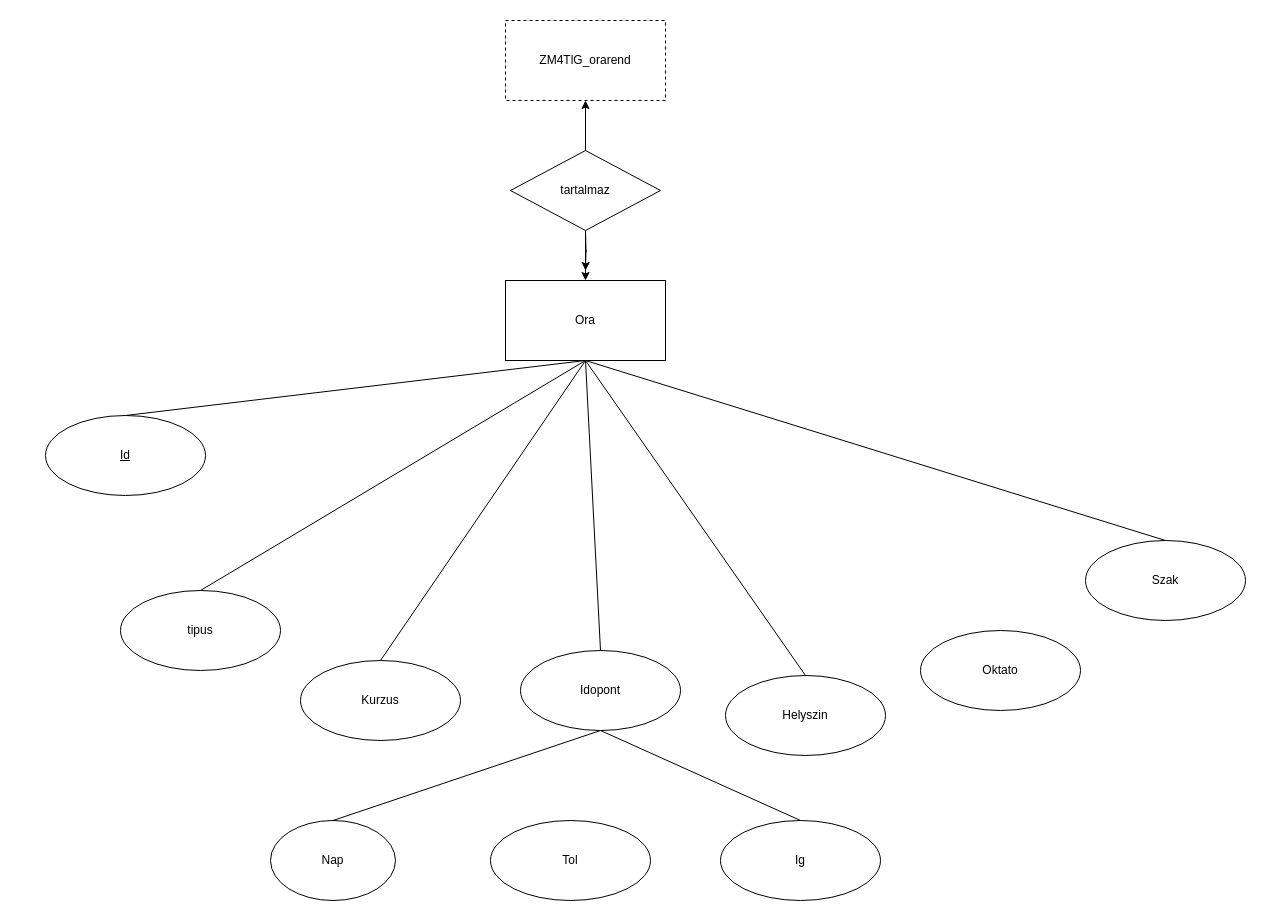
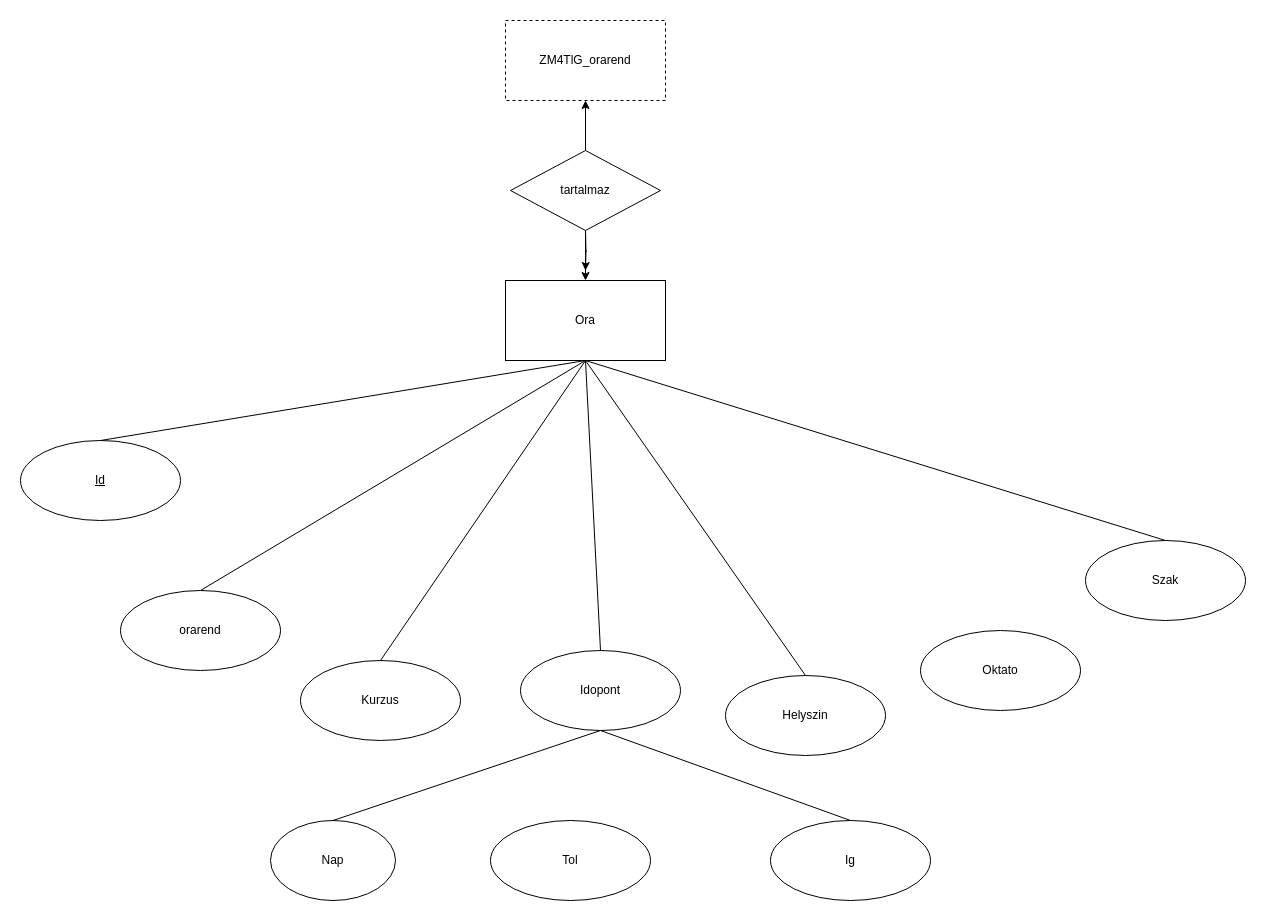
node "Id": moved (126, 456) -> (101, 481)
node "tipus": label "tipus" -> "orarend"
node "Ig": moved (801, 861) -> (851, 861)
